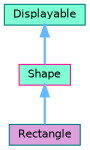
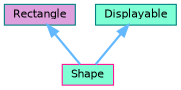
edge "Rectangle" -> "Shape": reversed
